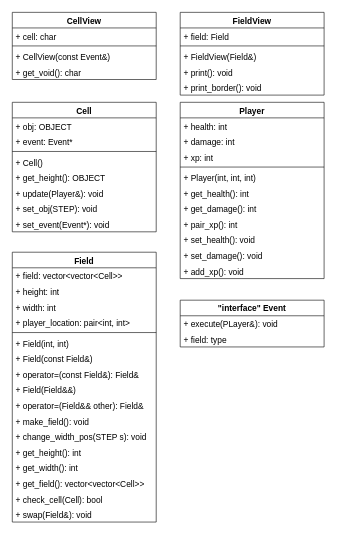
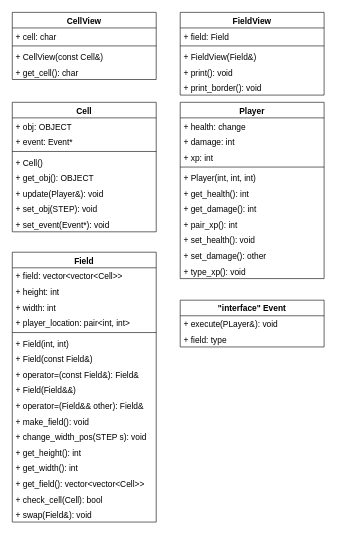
node "+ CellView(const Event&)": label "+ CellView(const Event&)" -> "+ CellView(const Cell&)"
node "+ get_void(): char": label "+ get_void(): char" -> "+ get_cell(): char"
node "+ health: int": label "+ health: int" -> "+ health: change"
node "+ get_height(): OBJECT": label "+ get_height(): OBJECT" -> "+ get_obj(): OBJECT"
node "+ set_damage(): void": label "+ set_damage(): void" -> "+ set_damage(): other"
node "+ add_xp(): void": label "+ add_xp(): void" -> "+ type_xp(): void"
